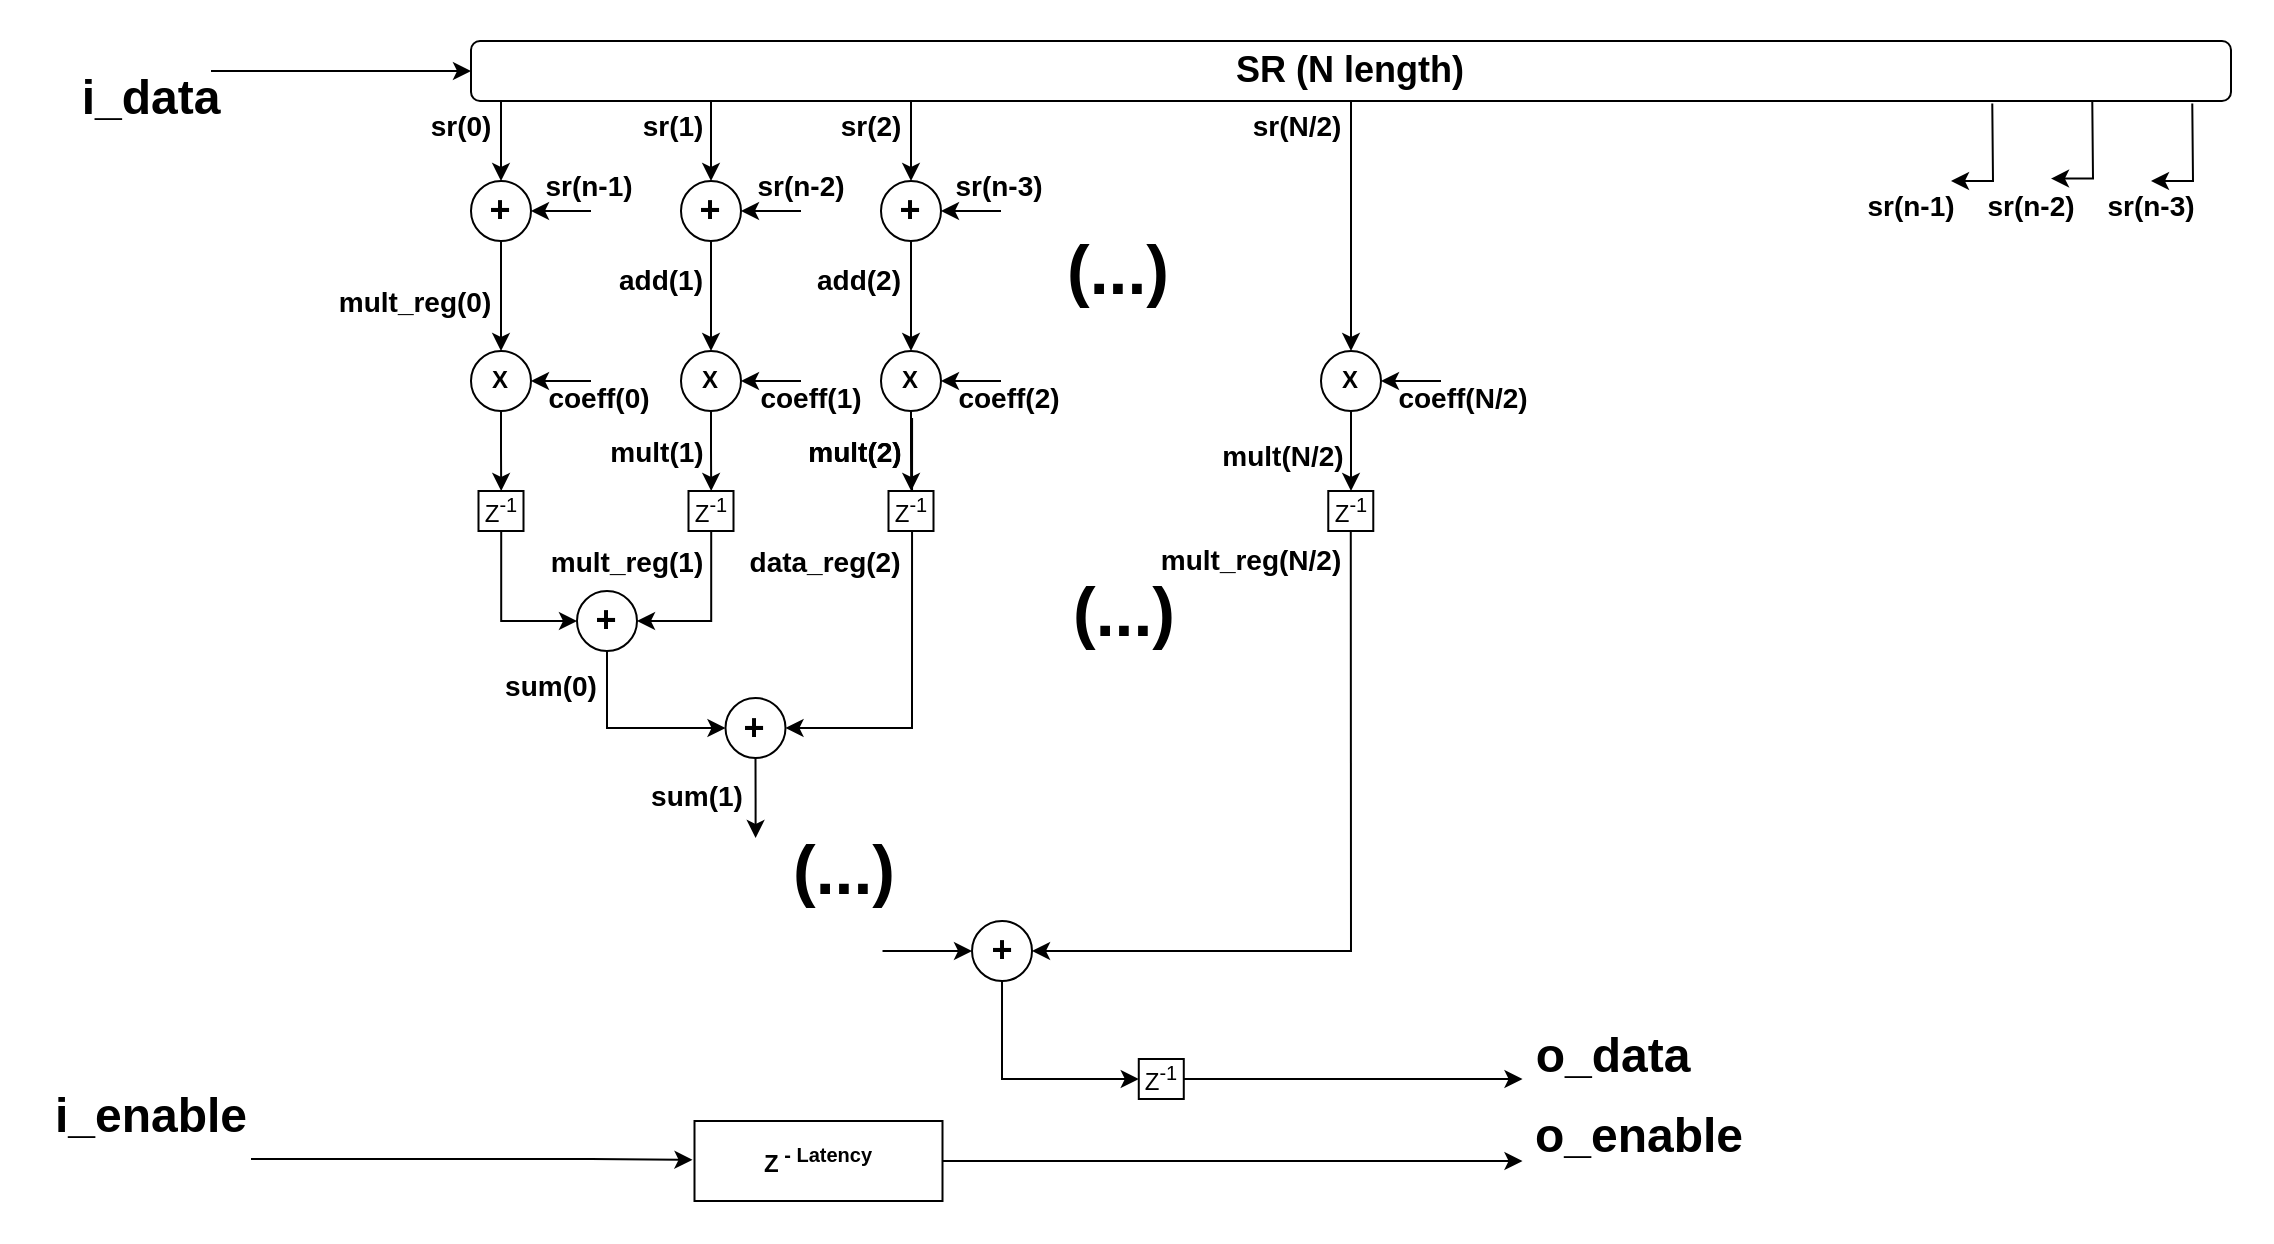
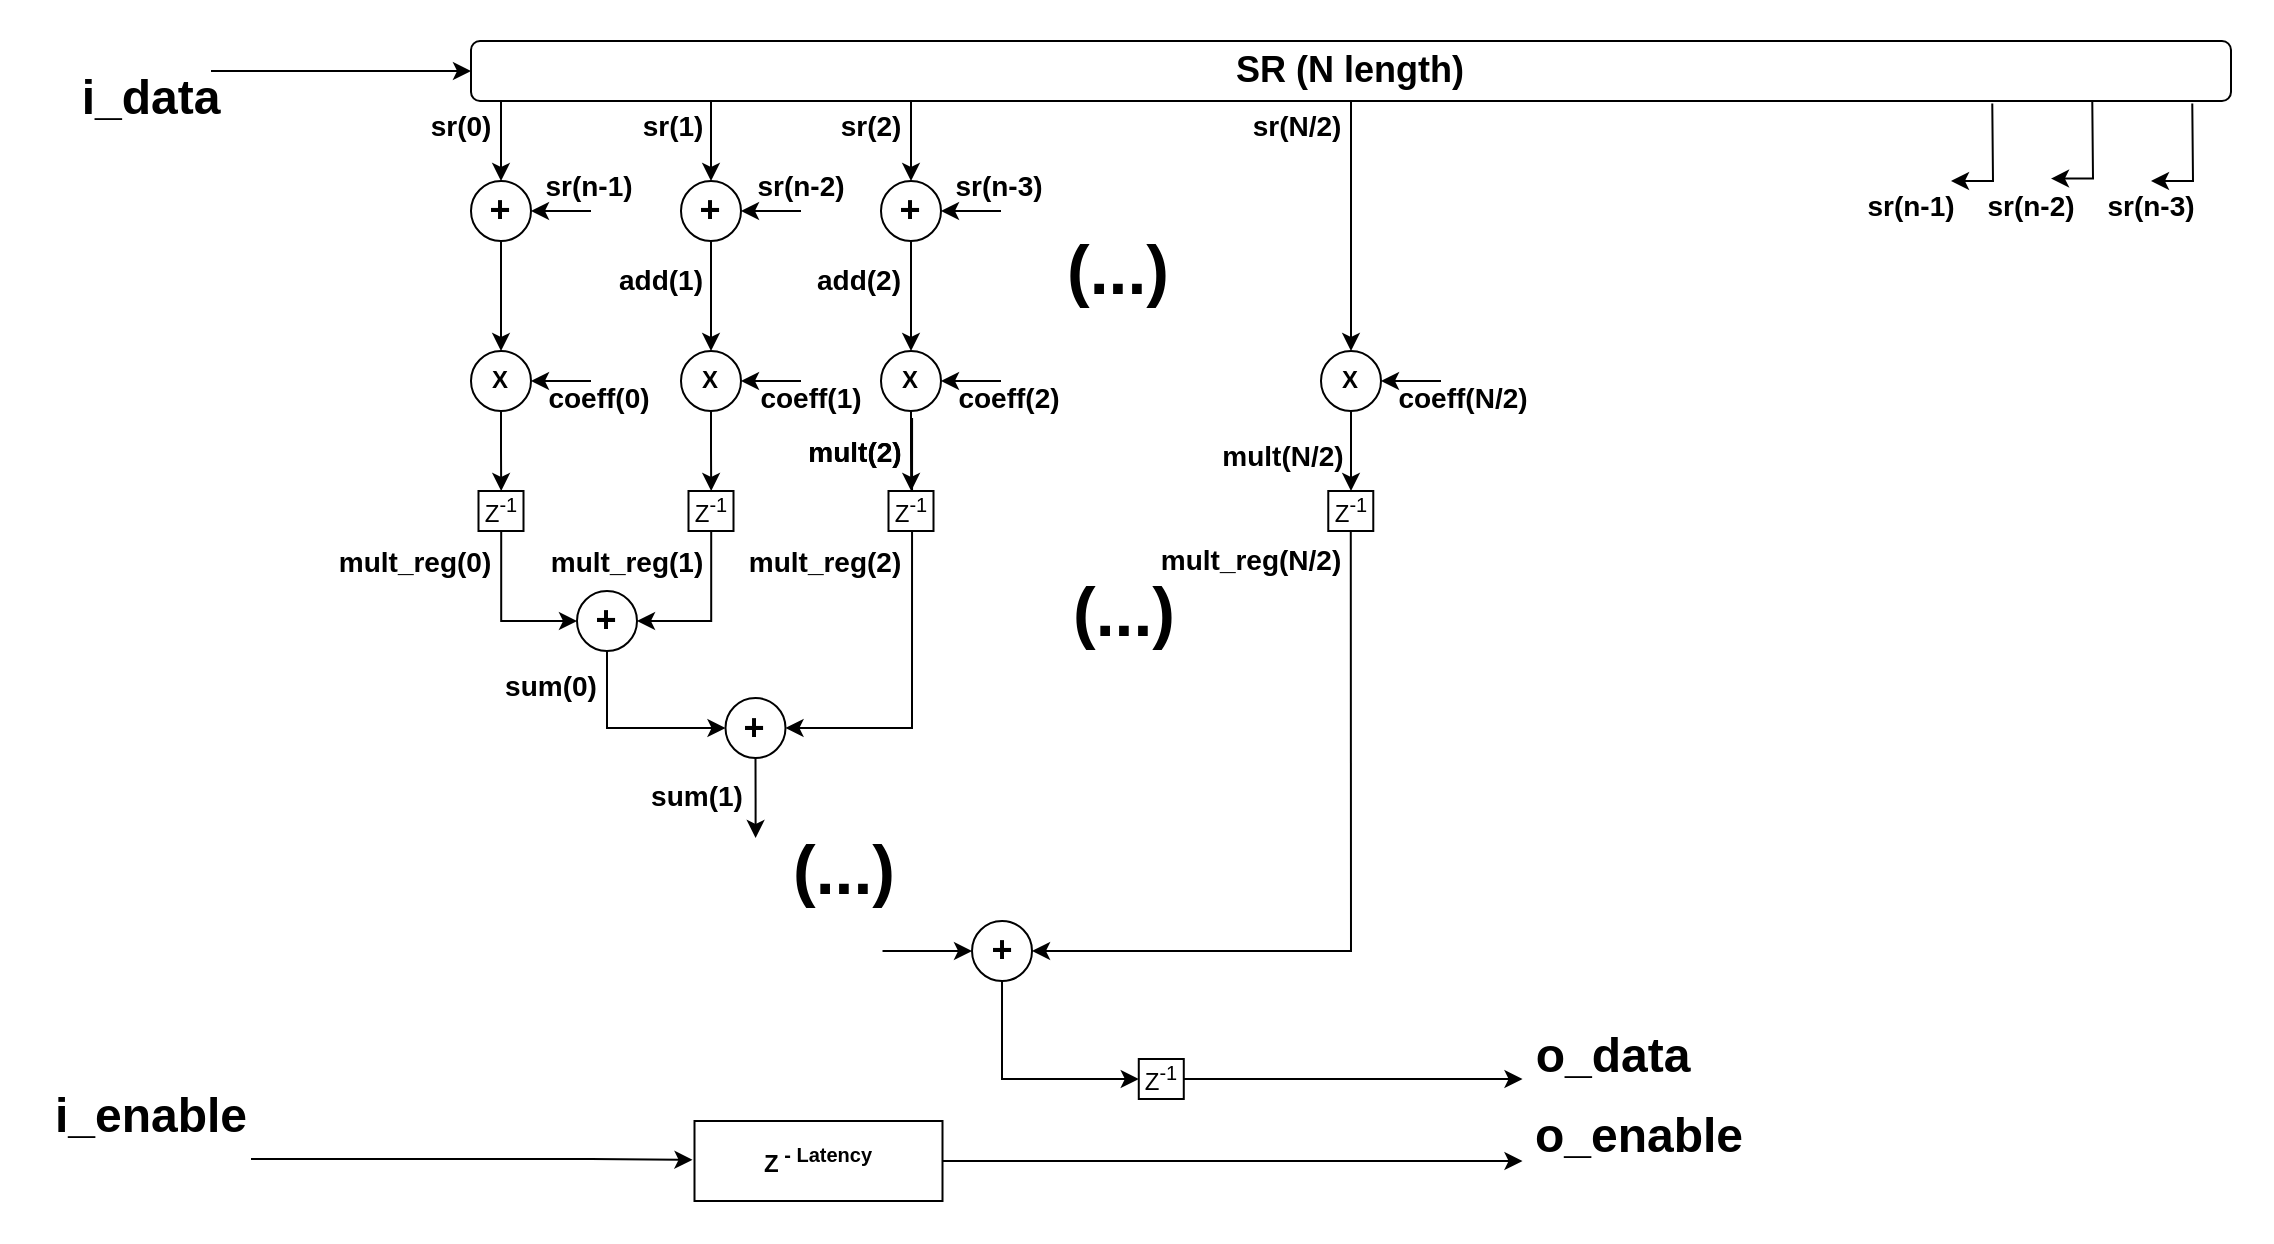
node "mult_reg(0)": moved (415, 302) -> (415, 562)
node "mult(1)": removed
node "data_reg(2)": label "data_reg(2)" -> "mult_reg(2)"
